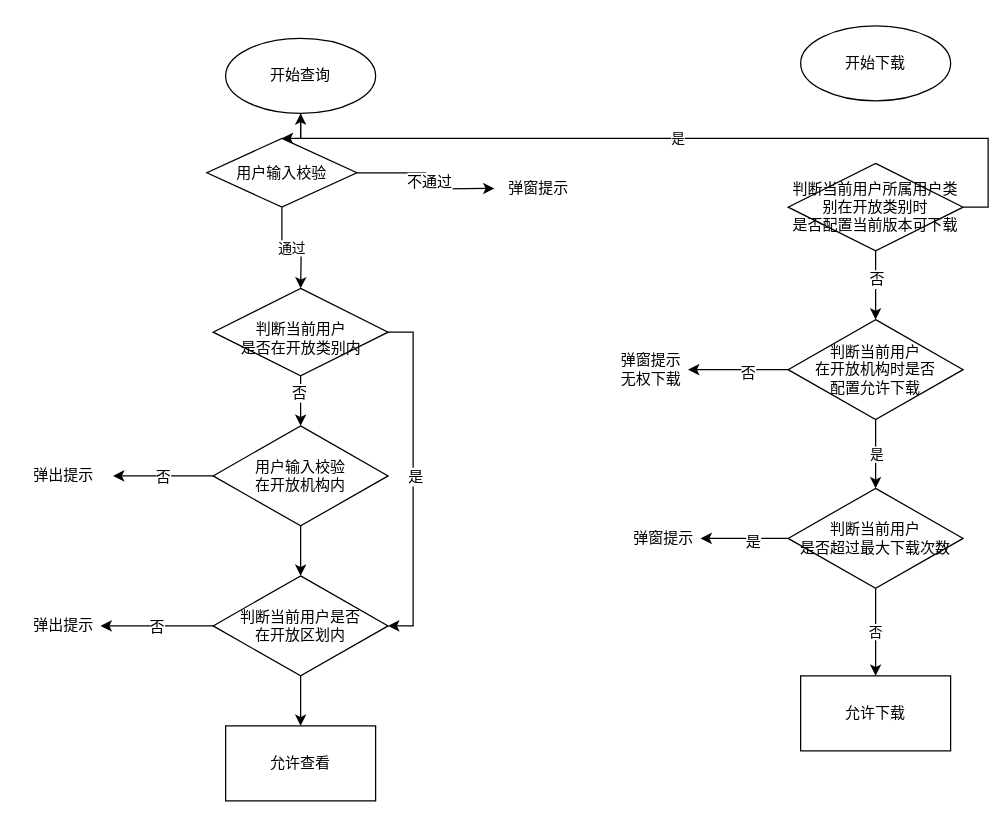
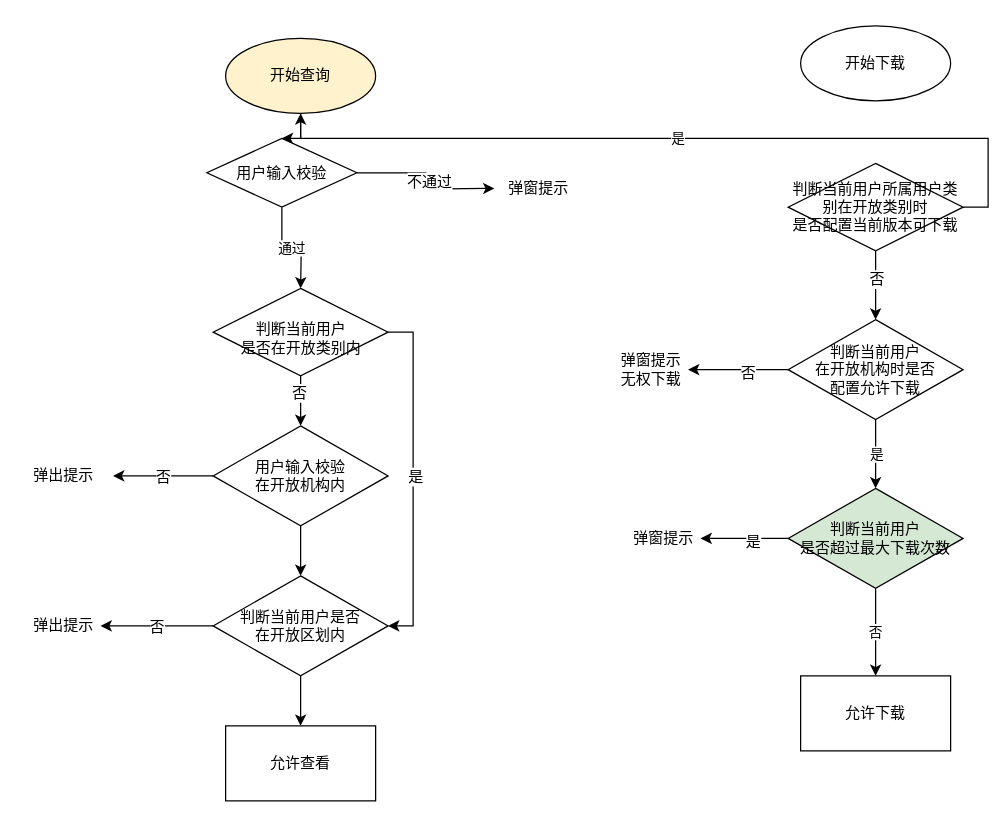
node "开始查询": fillcolor #ffffff -> #fff2cc
node "判断当前用户 是否超过最大下载次数": fillcolor #ffffff -> #d5e8d4
